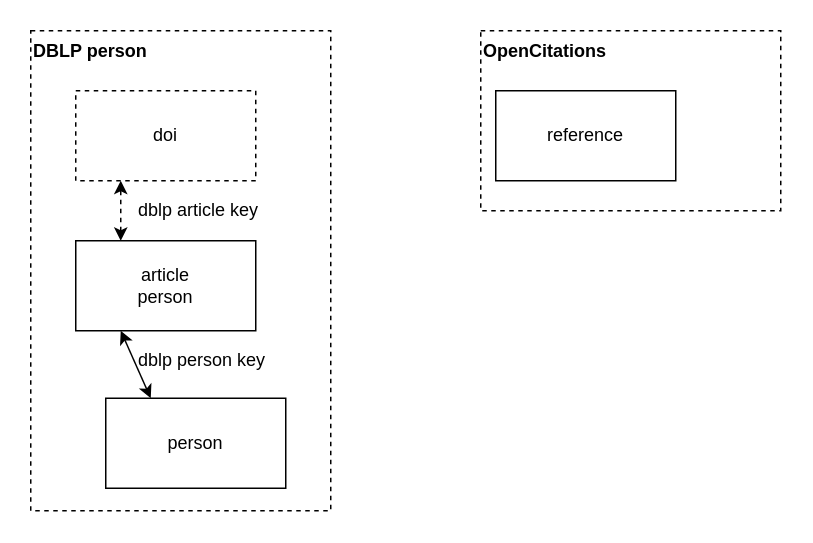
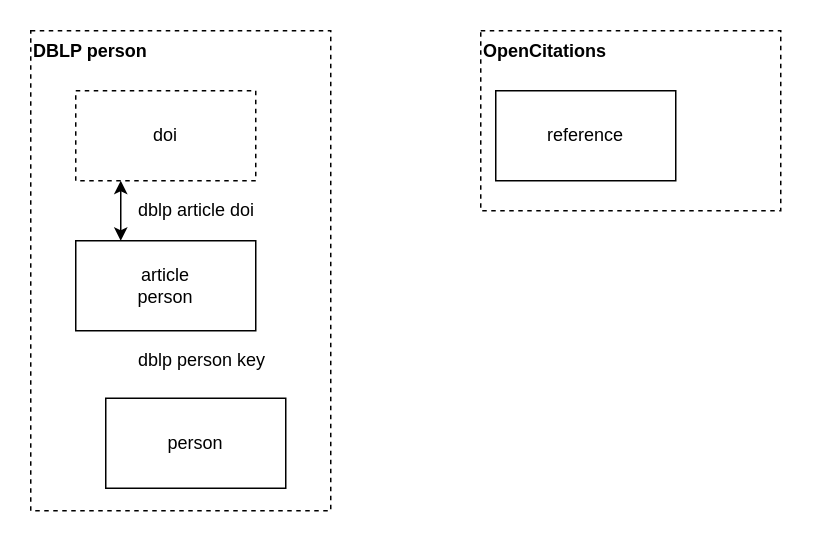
edge "doi" -- "article person": style dashed -> solid
node "dblp article key": label "dblp article key" -> "dblp article doi"
edge "article person" -- "person": removed
